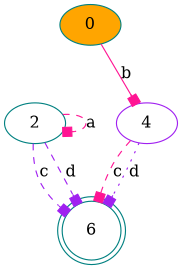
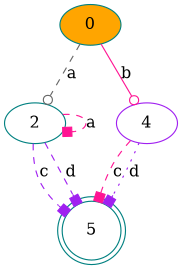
edge "0" -> "2": added, label "a"
edge "0" -> "4": arrowhead box -> odot
node "6": label "6" -> "5"
